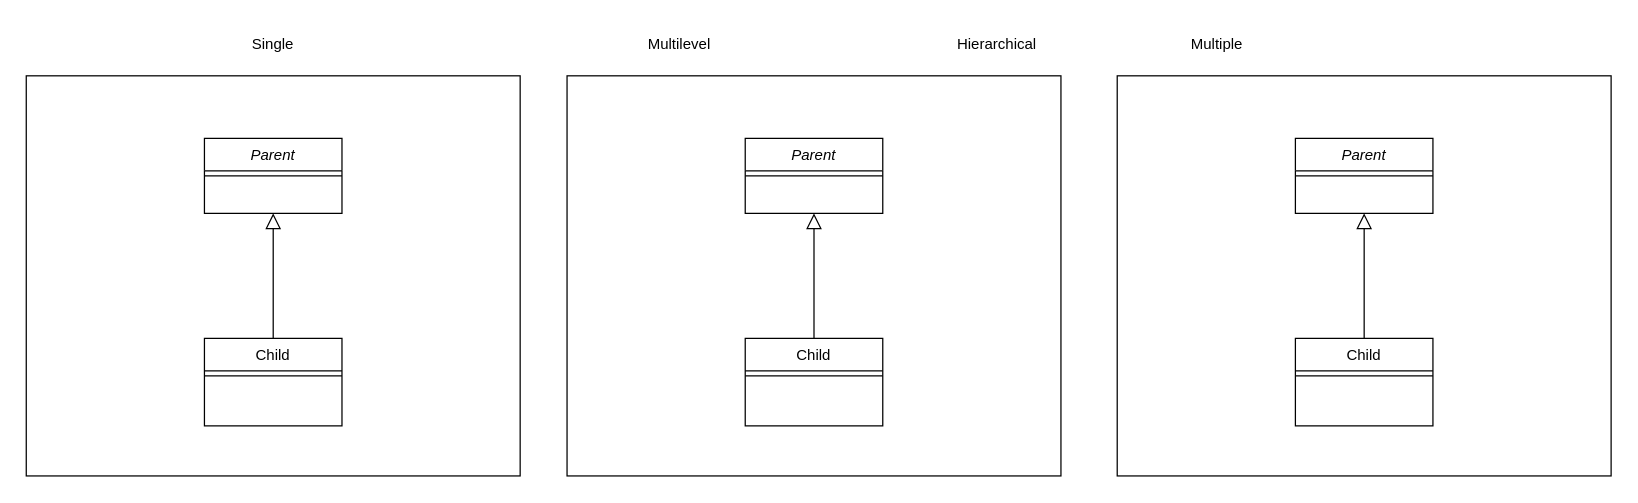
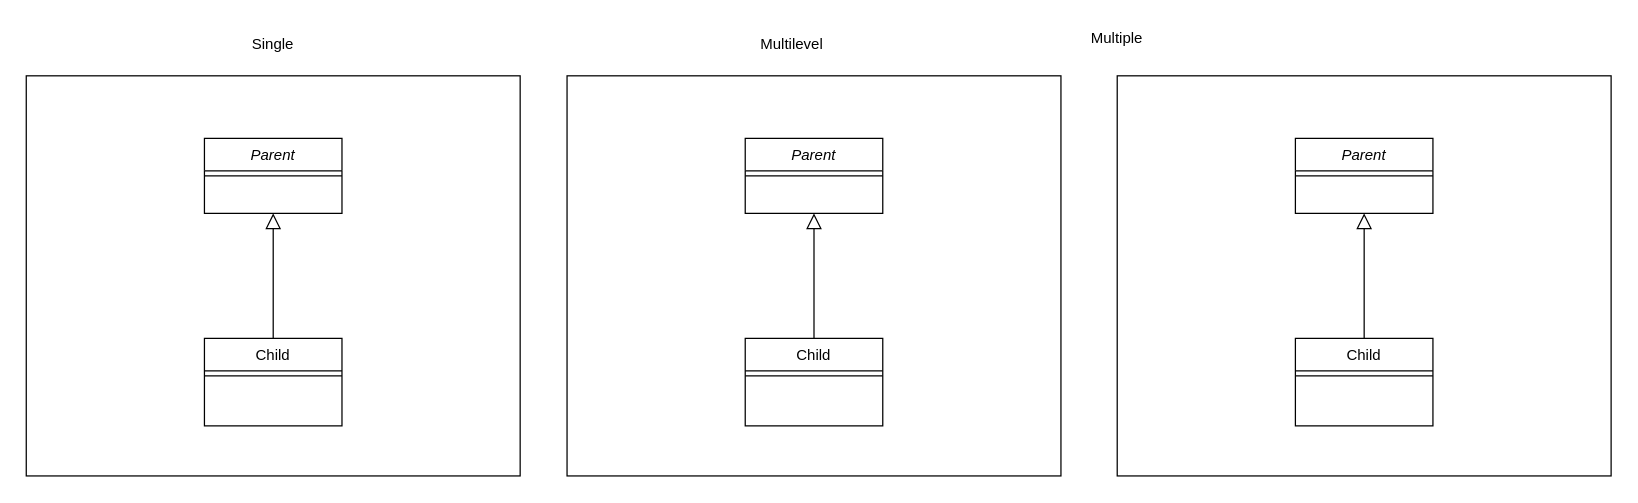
node "Multilevel": moved (679, 44) -> (792, 44)
node "Hierarchical": removed
node "Multiple": moved (1217, 44) -> (1117, 38)
